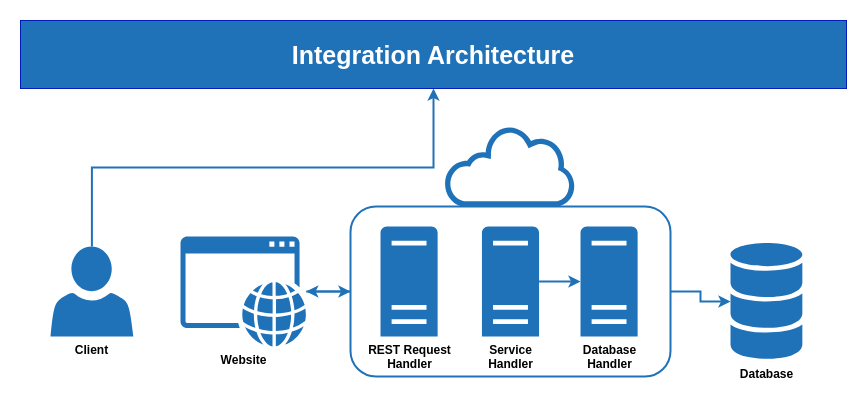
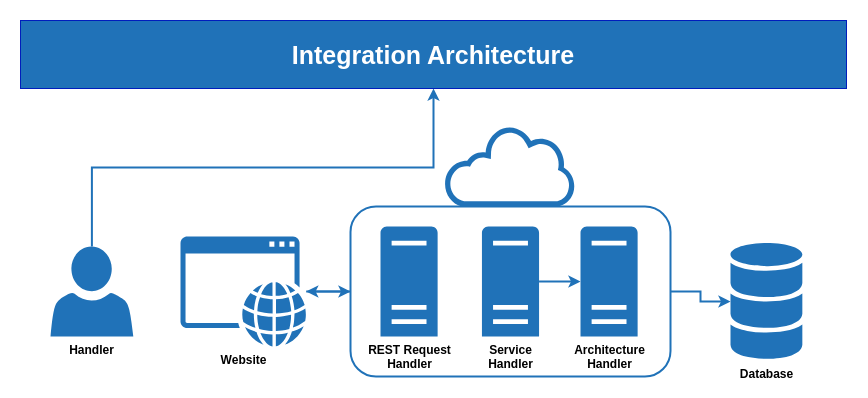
node "Client": label "Client" -> "Handler"
node "Database Handler": label "Database Handler" -> "Architecture Handler"
